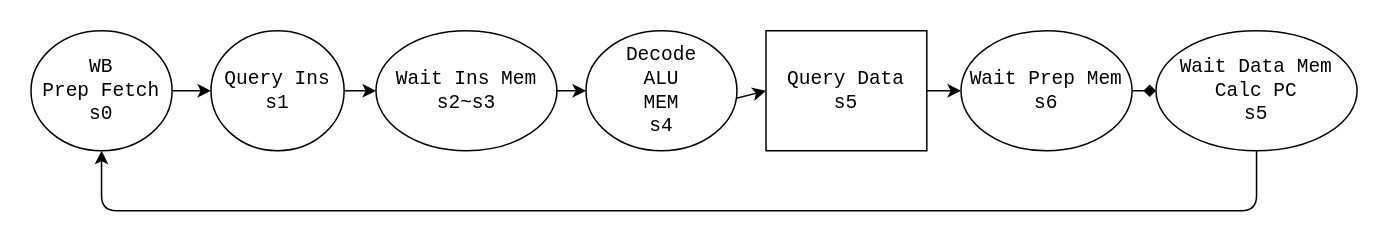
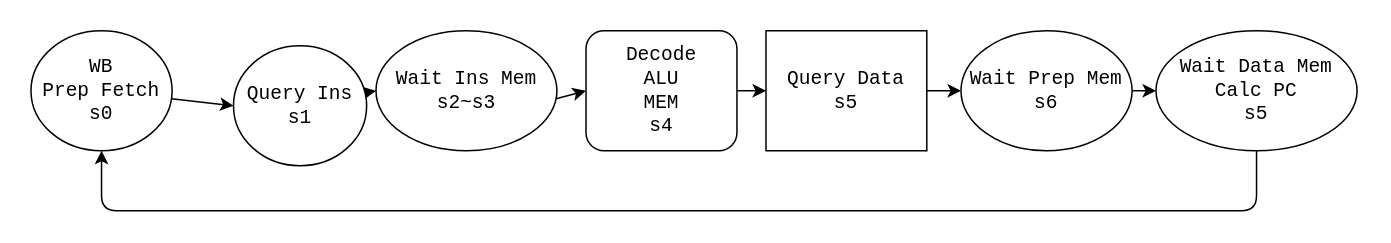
node "Query Inss1": moved (277, 91) -> (300, 106)
node "DecodeALUMEMs4": shape ellipse -> rounded rectangle
edge "Wait Prep Mems6" -> "Wait Data Mem Calc PCs5": arrowhead diamond -> classic
